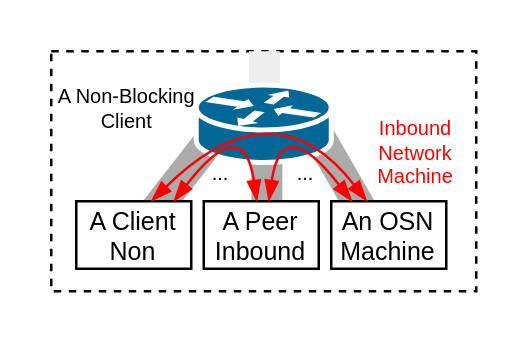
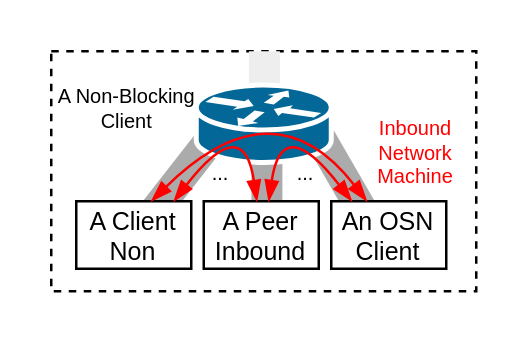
node "An OSN Machine": label "An OSN Machine" -> "An OSN Client"
